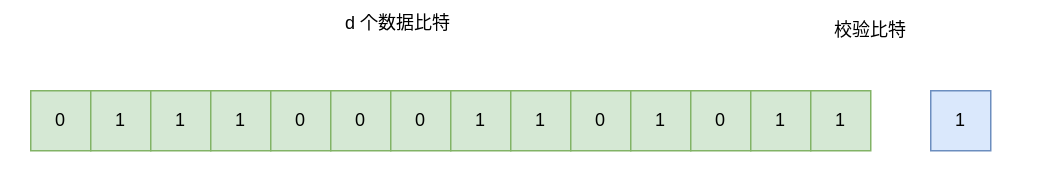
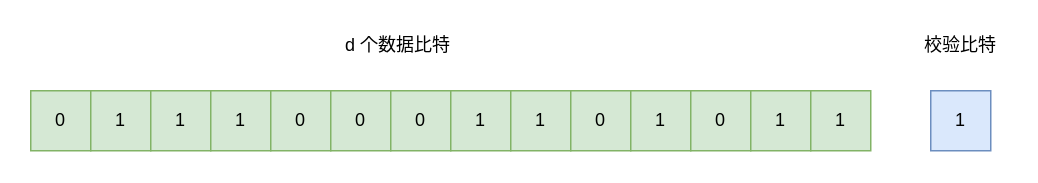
node "d 个数据比特": moved (398, 23) -> (398, 46)
node "校验比特": moved (871, 31) -> (961, 46)
